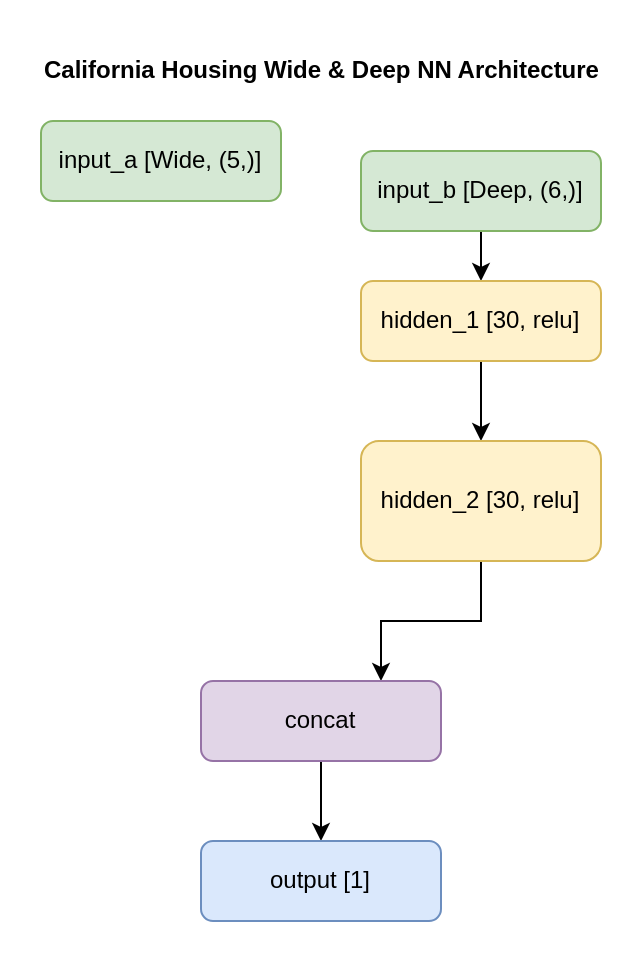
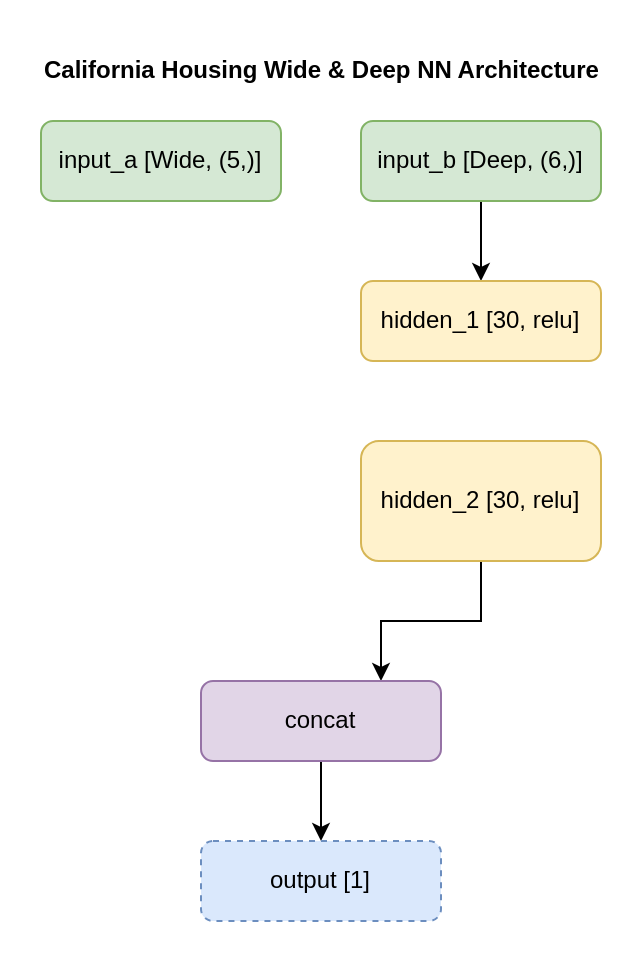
node "input_b [Deep, (6,)]": moved (481, 191) -> (481, 161)
edge "hidden_1 [30, relu]" -> "hidden_2 [30, relu]": removed
node "output [1]": style solid -> dashed
